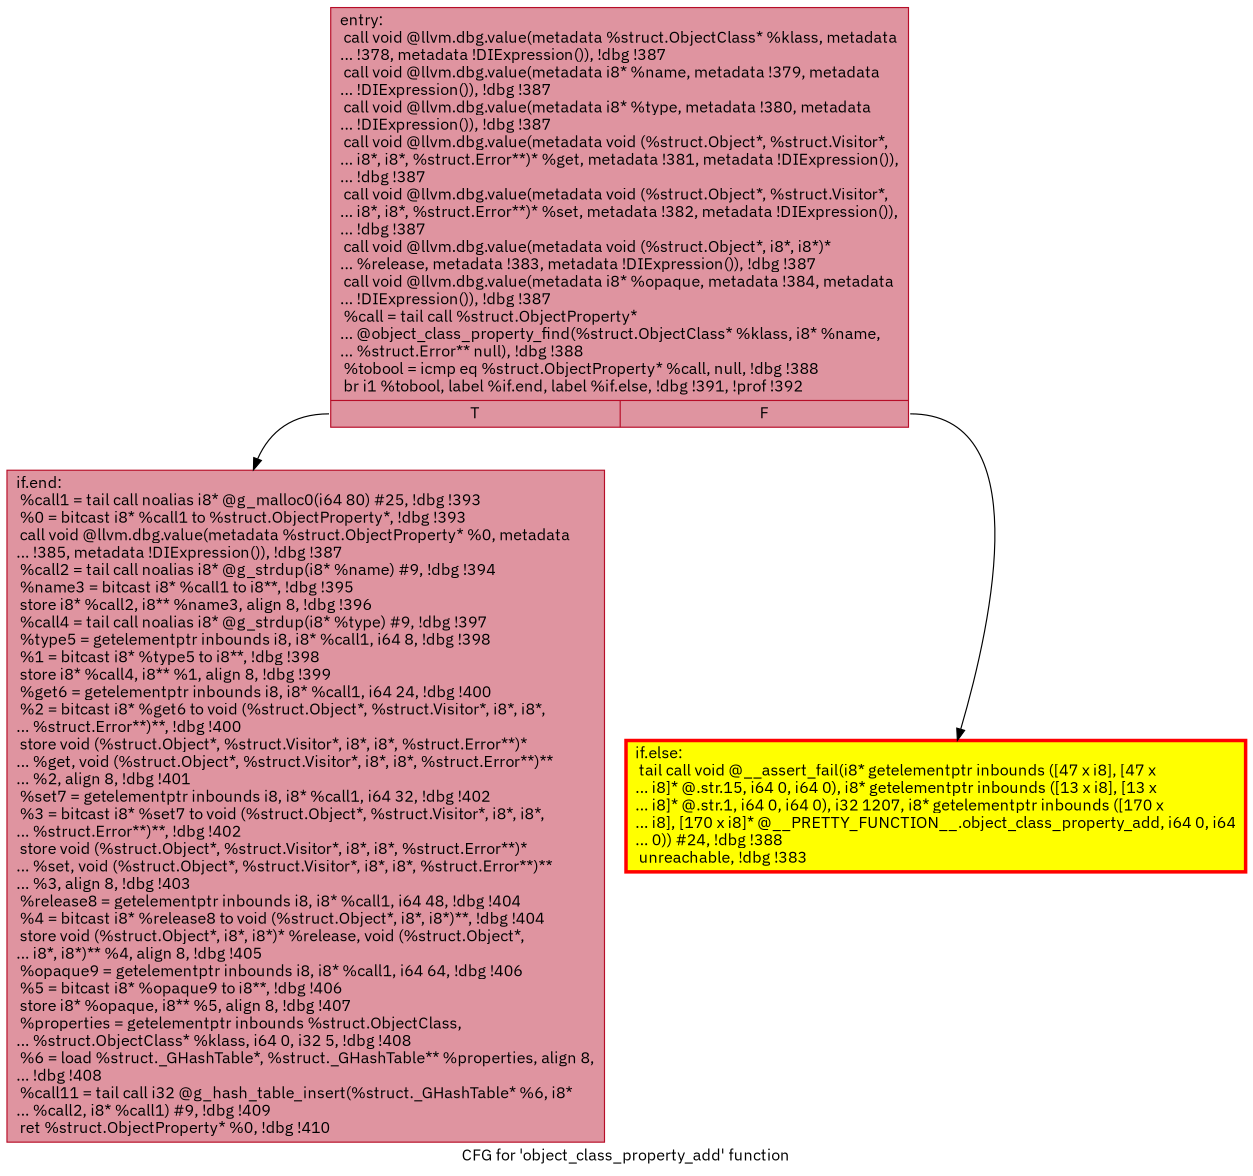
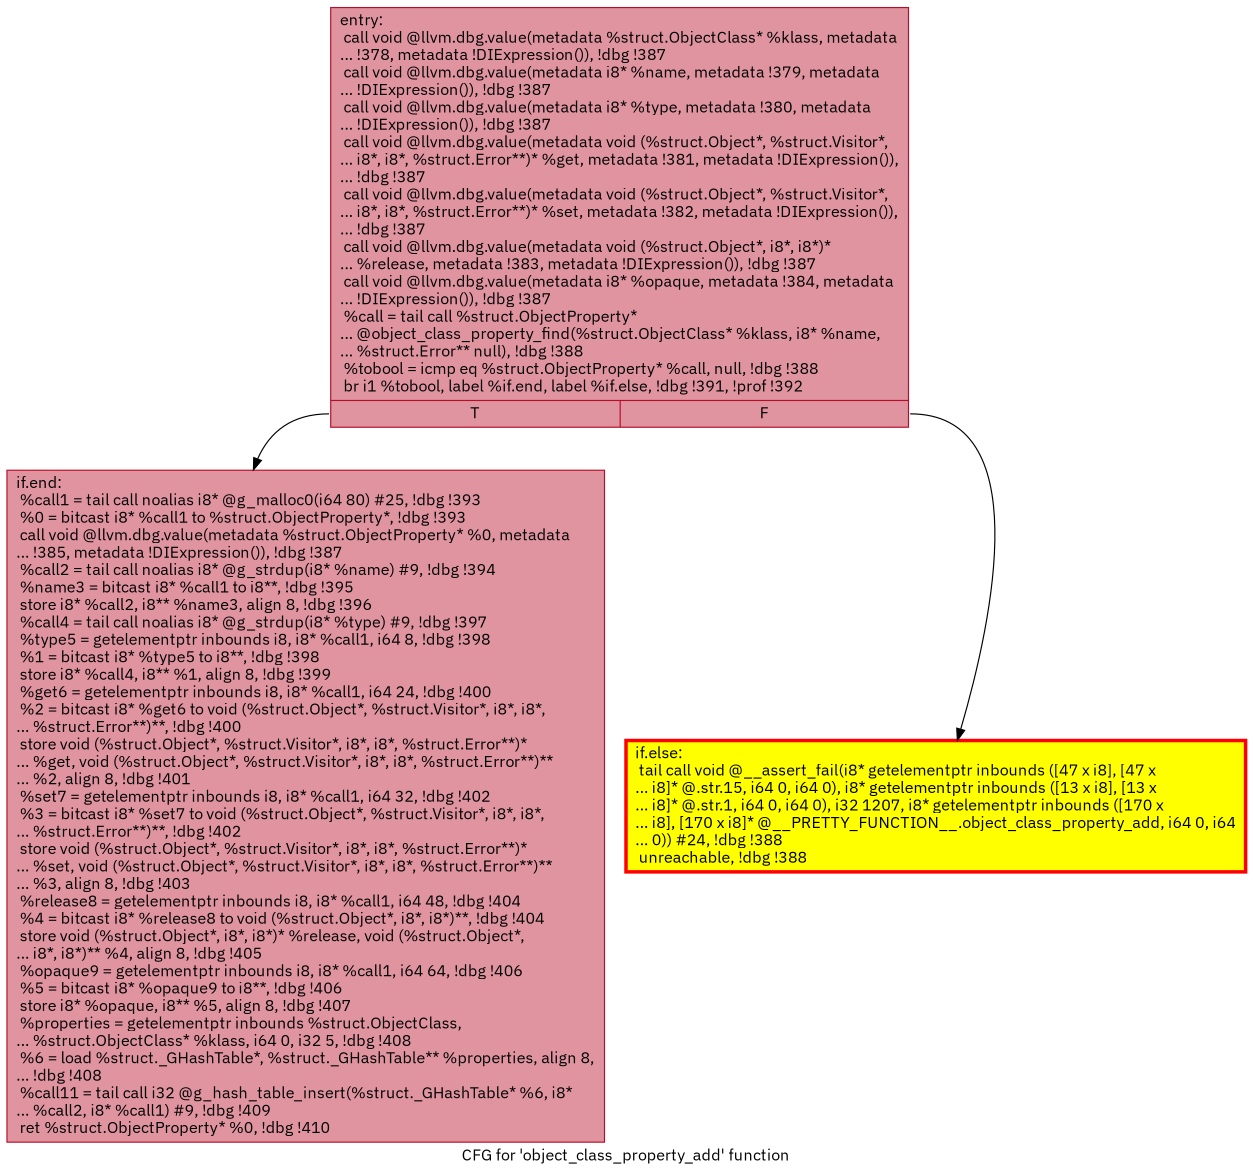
node "if.else:": text "unreachable, !dbg !383" -> "unreachable, !dbg !388"
